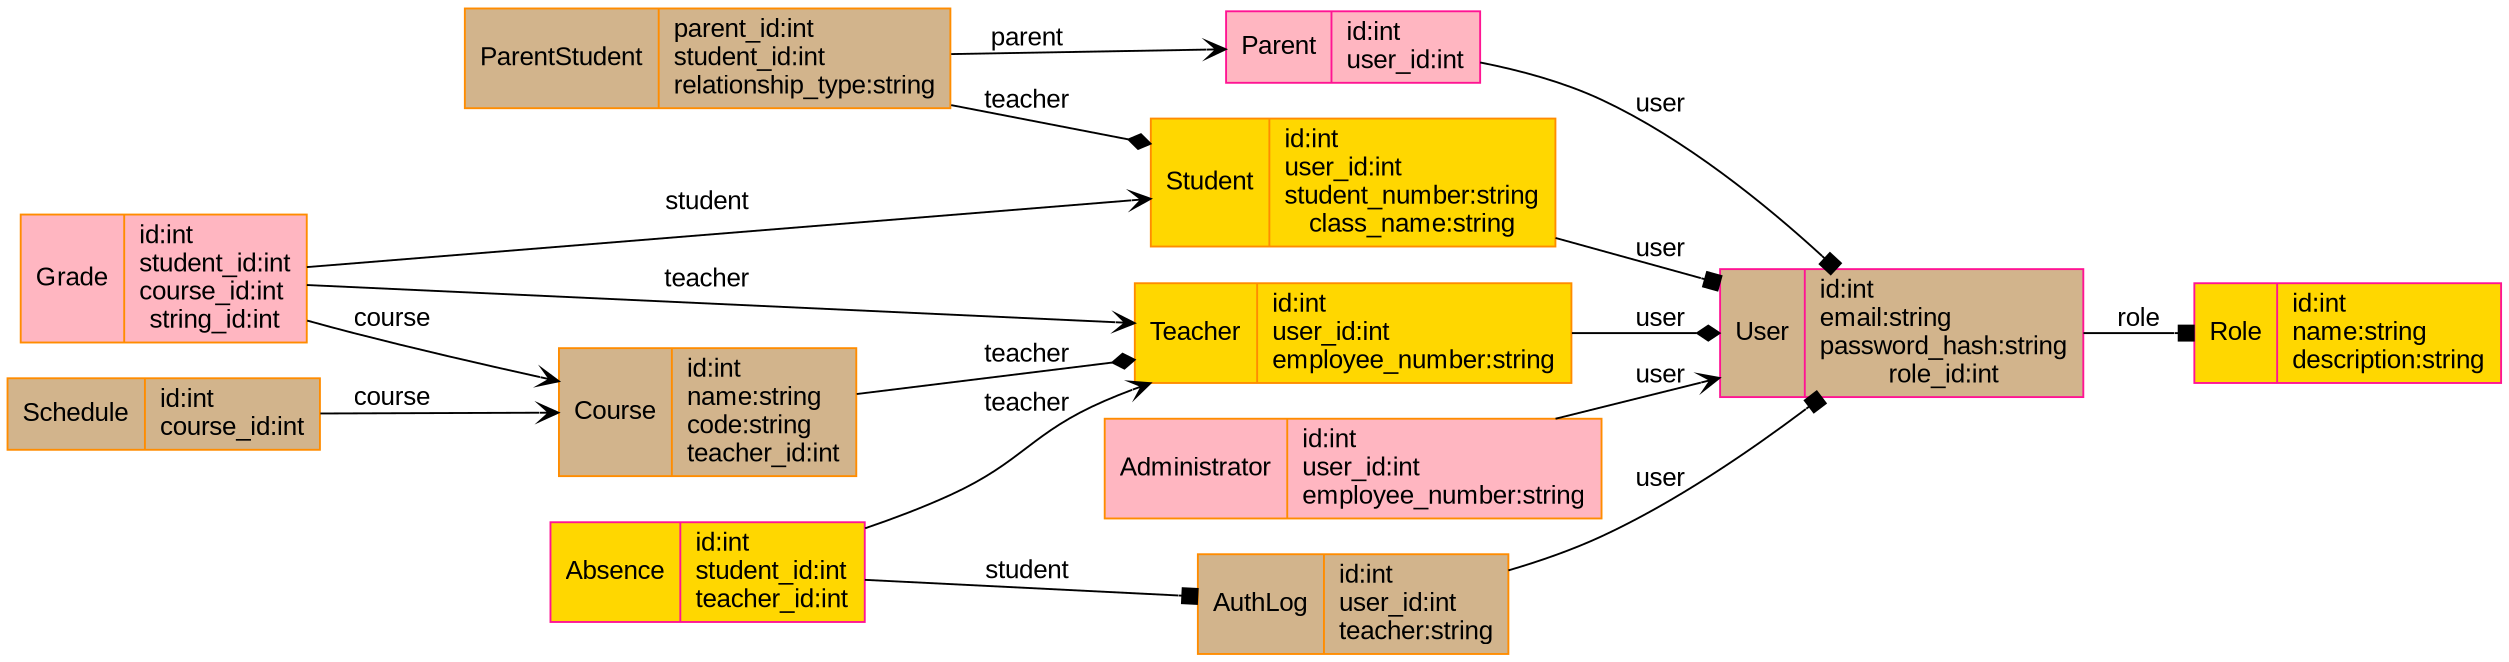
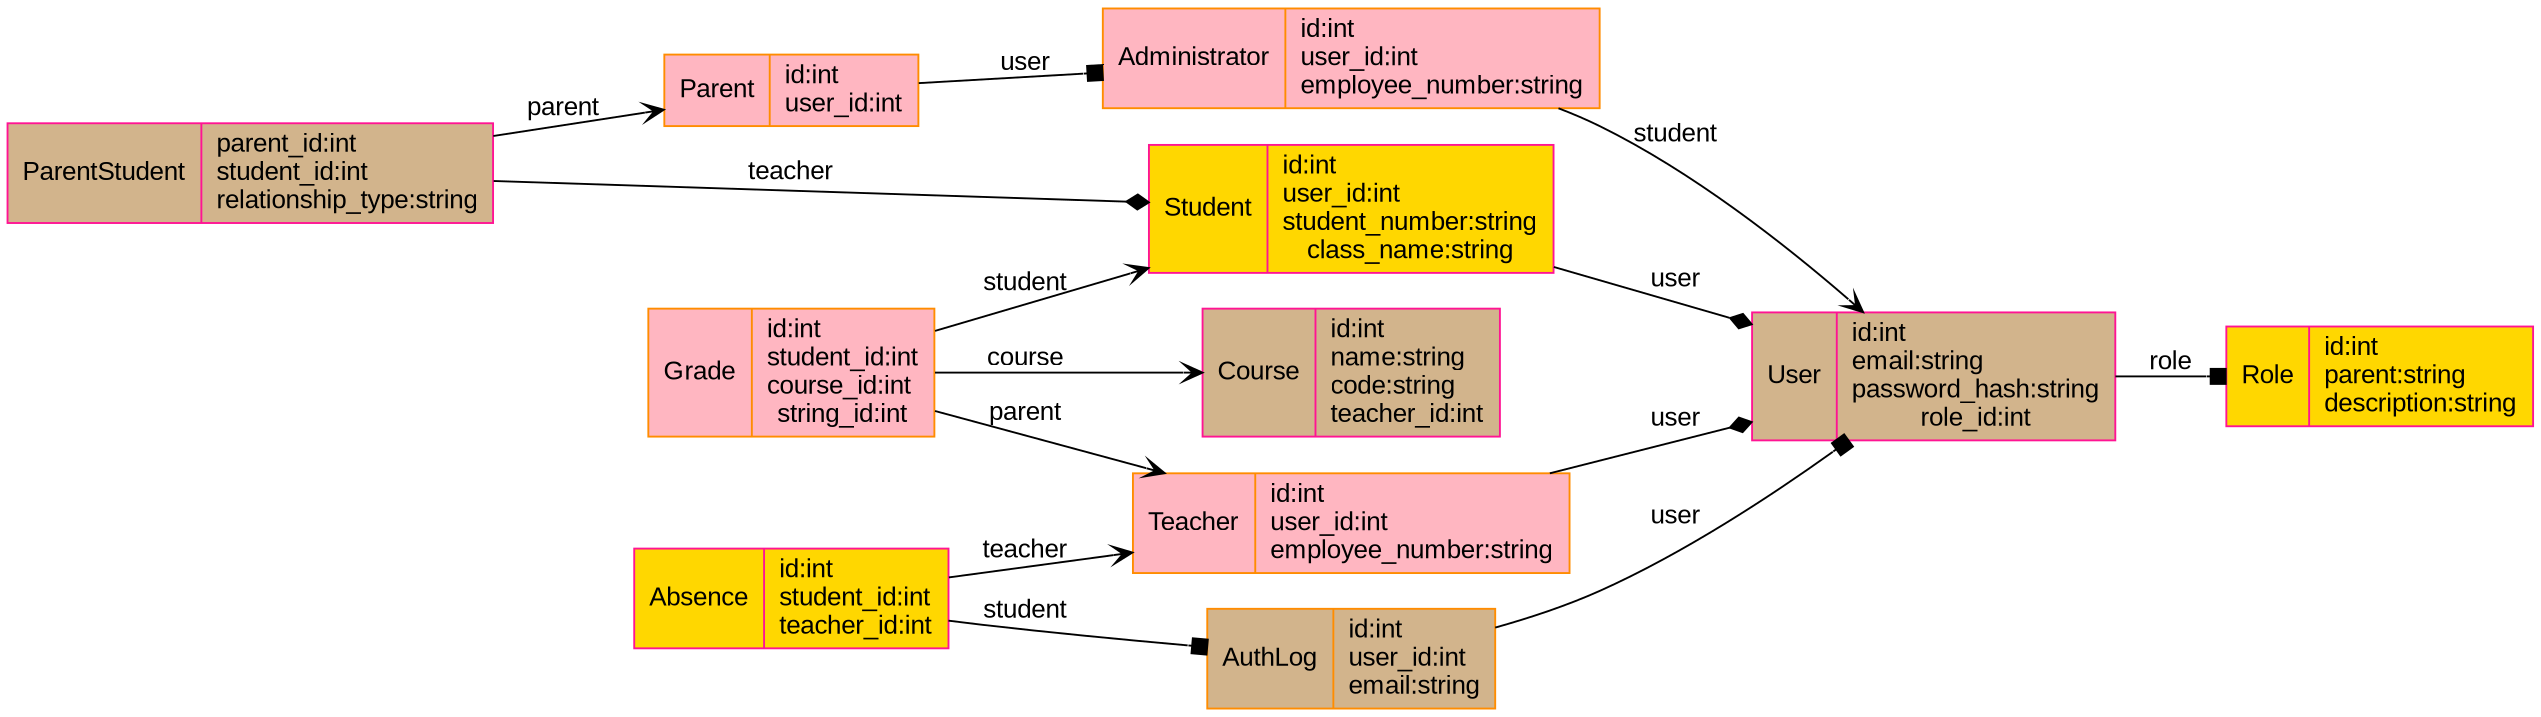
node "Parent": color deeppink -> darkorange
node "ParentStudent": color darkorange -> deeppink
edge "Parent" -> "User": now "Parent" -> "Administrator"
node "Student": color darkorange -> deeppink
edge "Student" -> "User": arrowhead box -> diamond
edge "Grade" -> "Teacher": label "teacher" -> "parent"
node "Role": text "name:string" -> "parent:string"
node "Teacher": fillcolor gold -> lightpink
edge "Administrator" -> "User": label "user" -> "student"
edge "Course" -> "Teacher": removed, label "teacher"
node "Course": color darkorange -> deeppink
node "Schedule": removed
node "AuthLog": text "teacher:string" -> "email:string"
